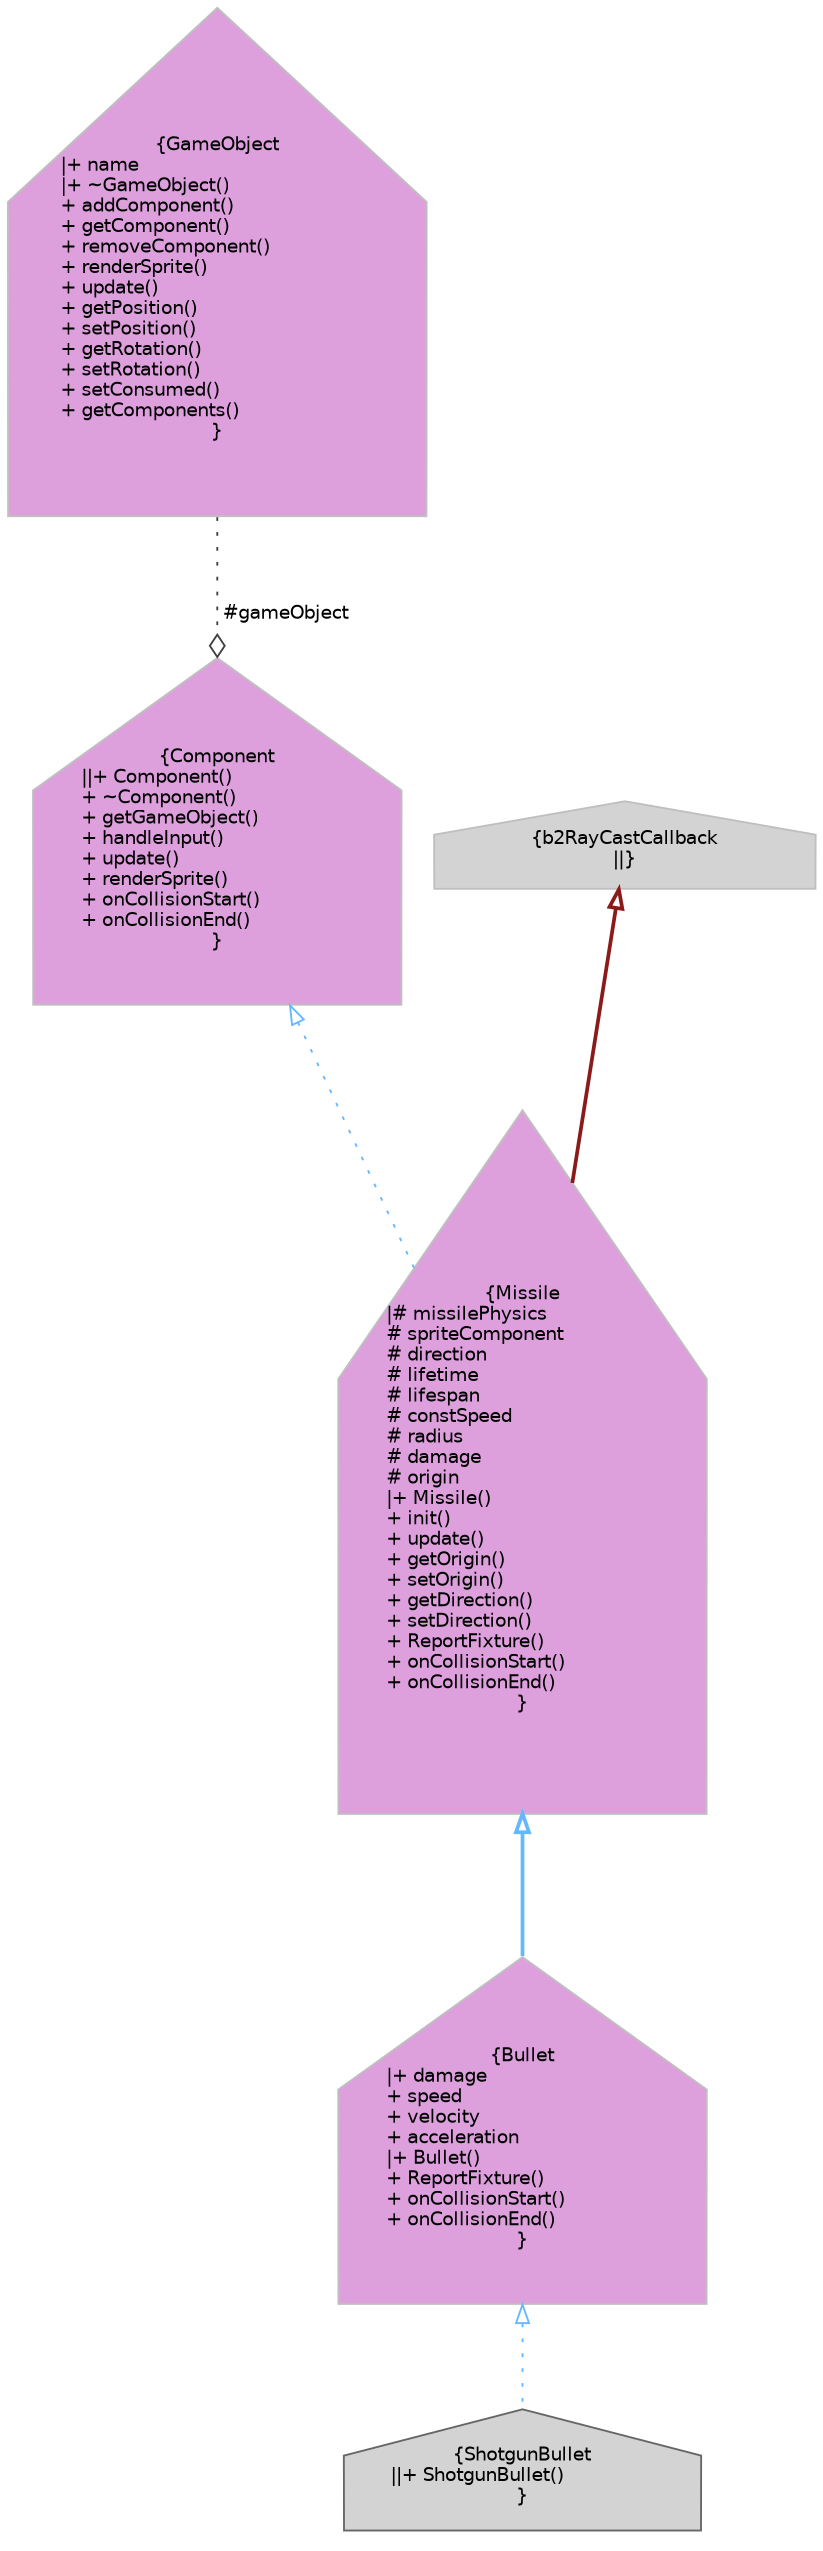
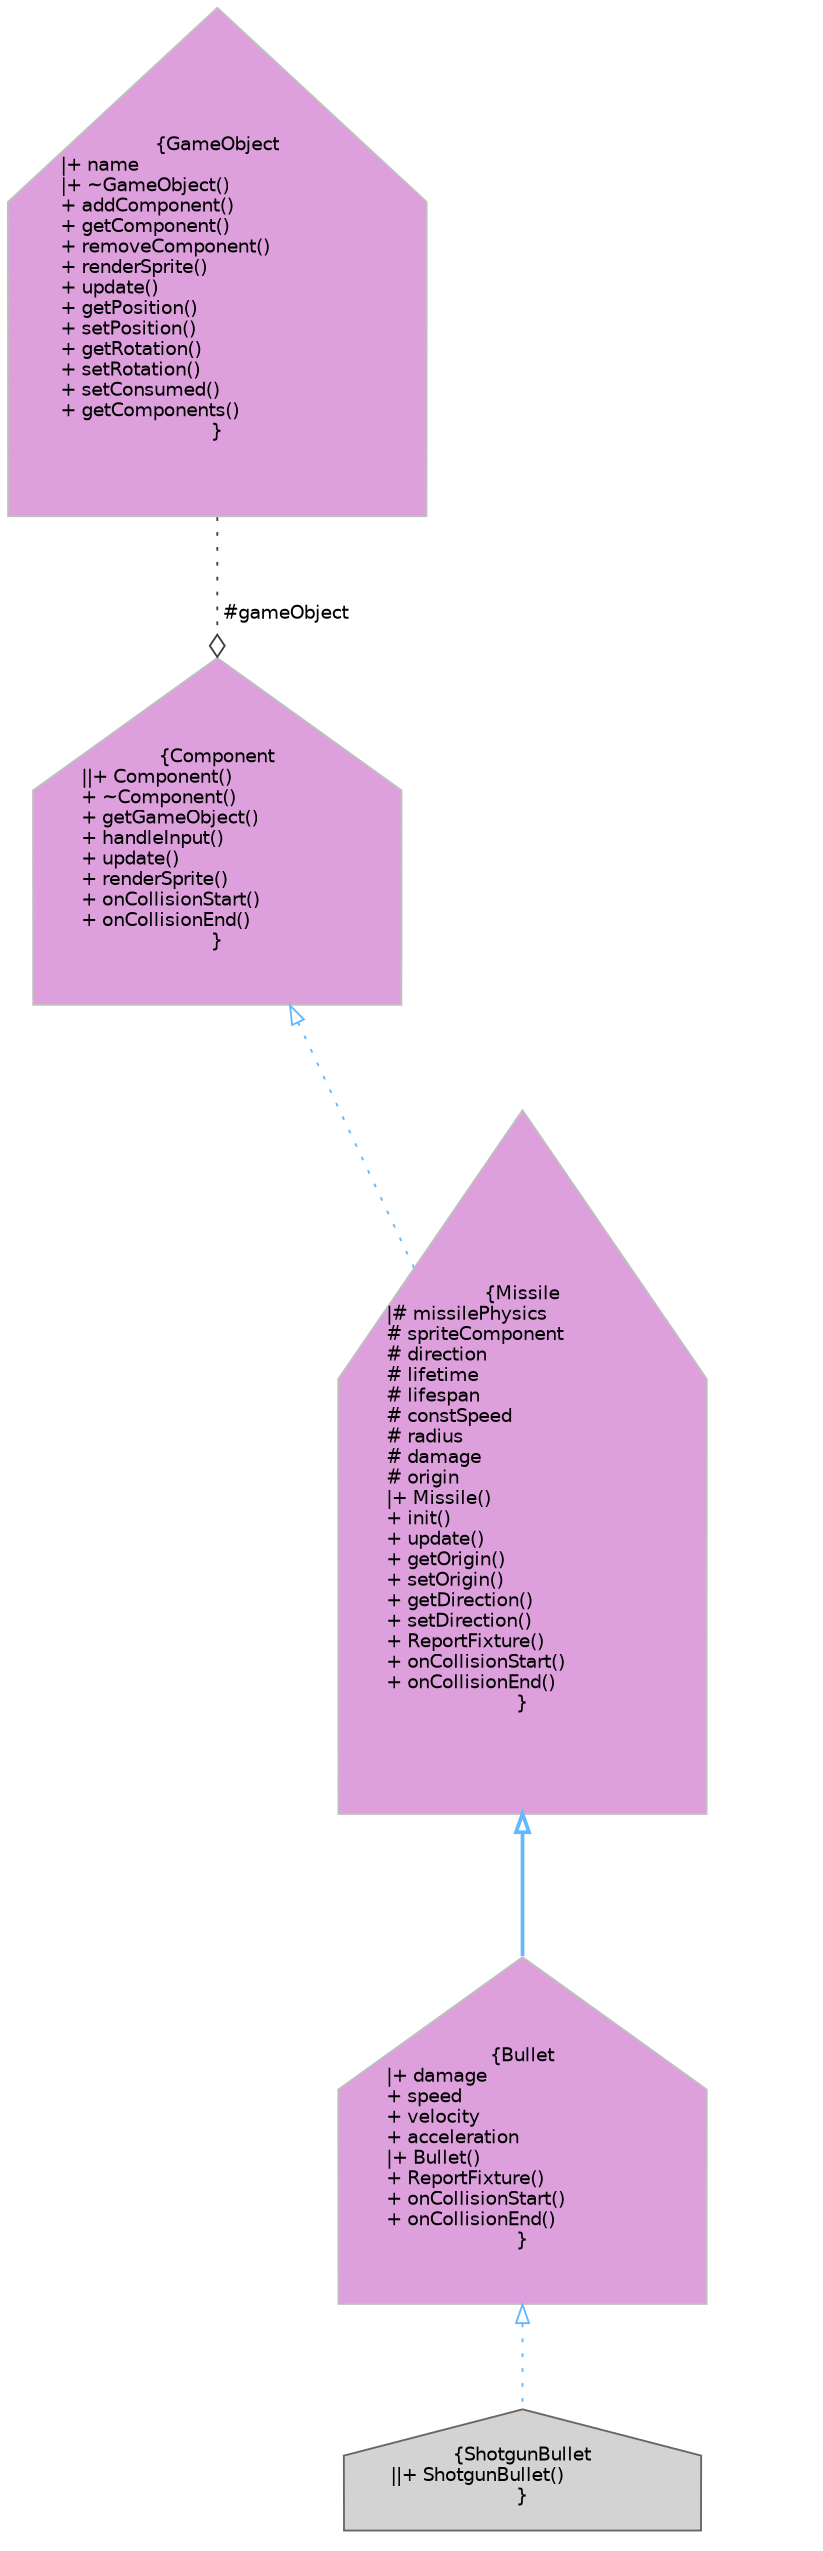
node "{b2RayCastCallback ||}": removed
